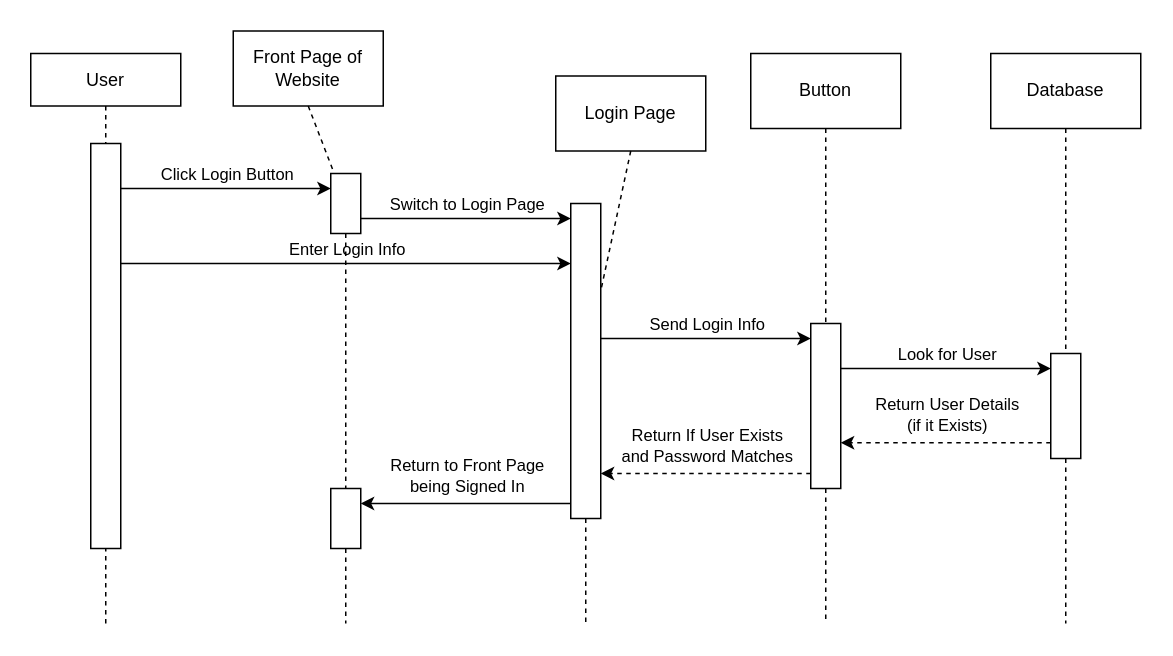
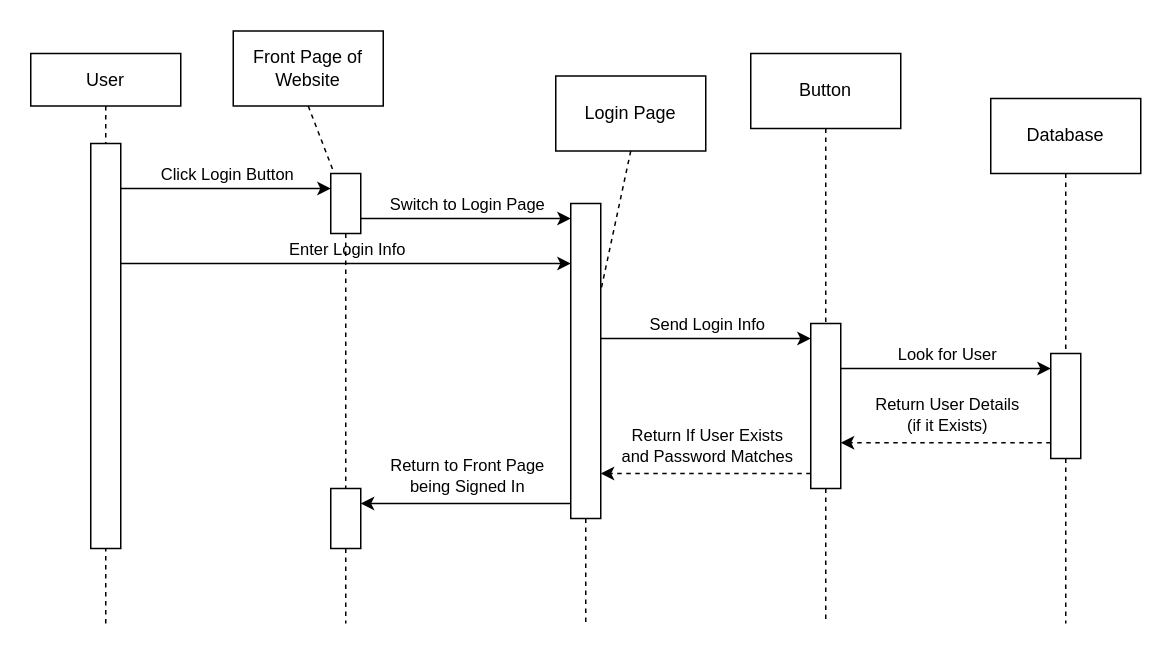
node "Database": moved (1066, 91) -> (1066, 136)
